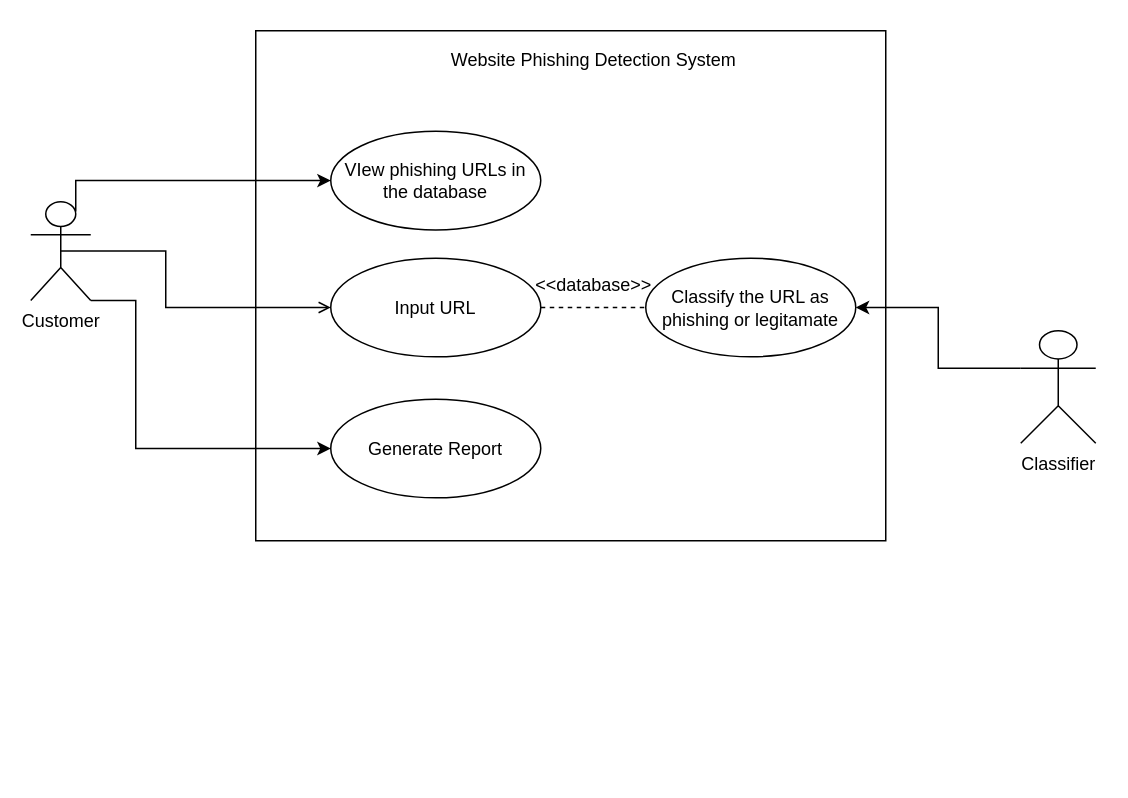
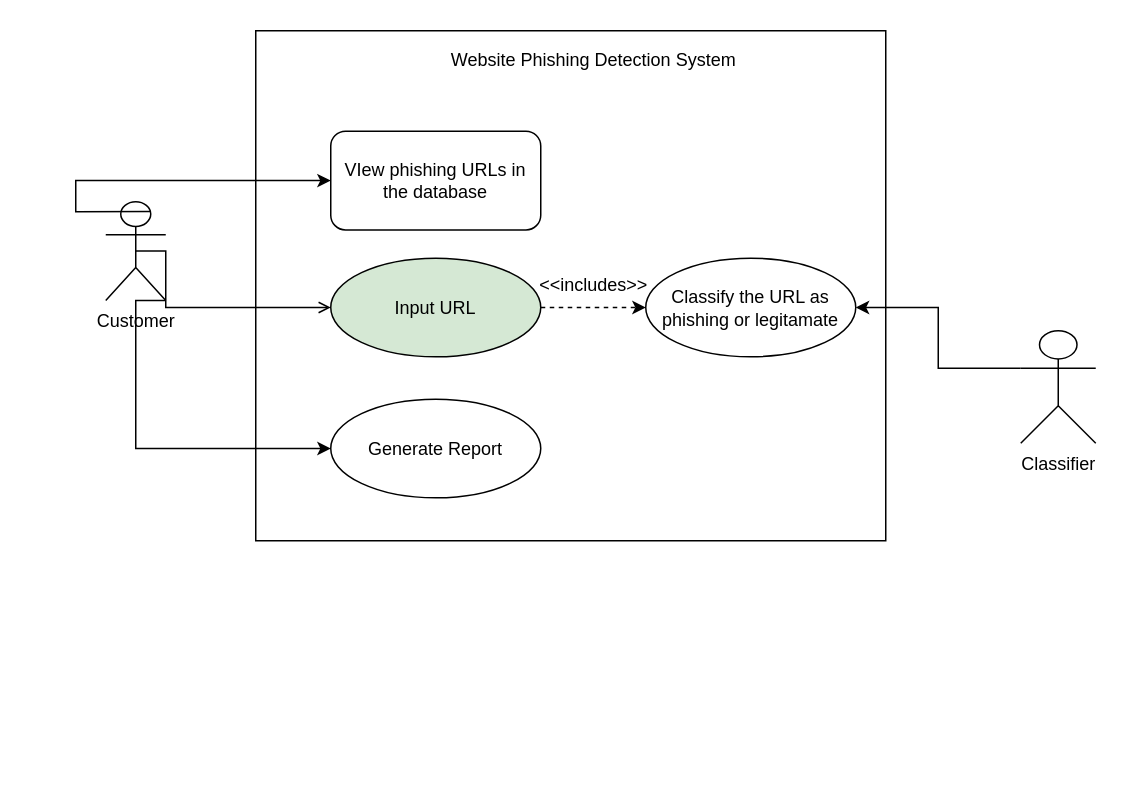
node "VIew phishing URLs in the database": shape ellipse -> rounded rectangle
node "Customer": moved (61, 251) -> (136, 251)
node "<<database>>": label "<<database>>" -> "<<includes>>"
node "Input URL": fillcolor #ffffff -> #d5e8d4
edge "Input URL" -- "Classify the URL as phishing or legitamate": arrowhead none -> classic
